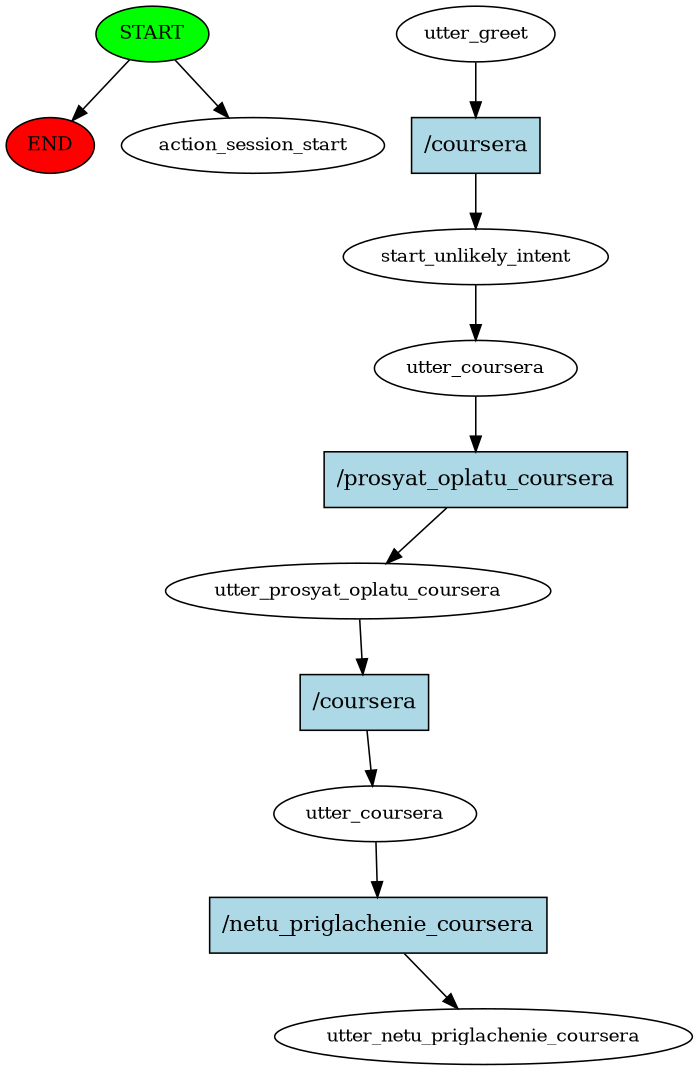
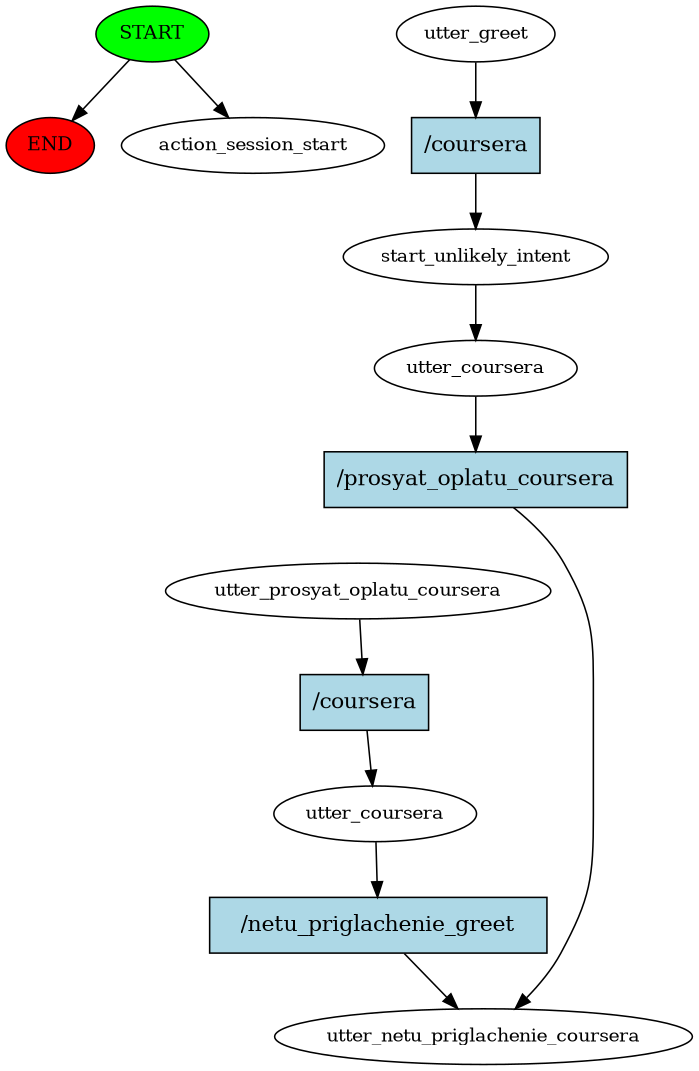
edge "/prosyat_oplatu_coursera" -> "utter_prosyat_oplatu_coursera": now "/prosyat_oplatu_coursera" -> "utter_netu_priglachenie_coursera"
node "/netu_priglachenie_coursera": label "/netu_priglachenie_coursera" -> "/netu_priglachenie_greet"
